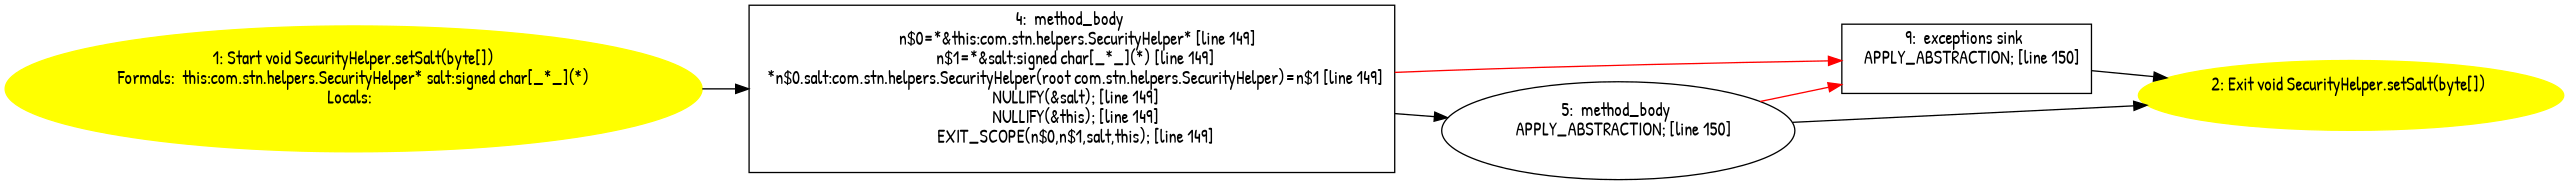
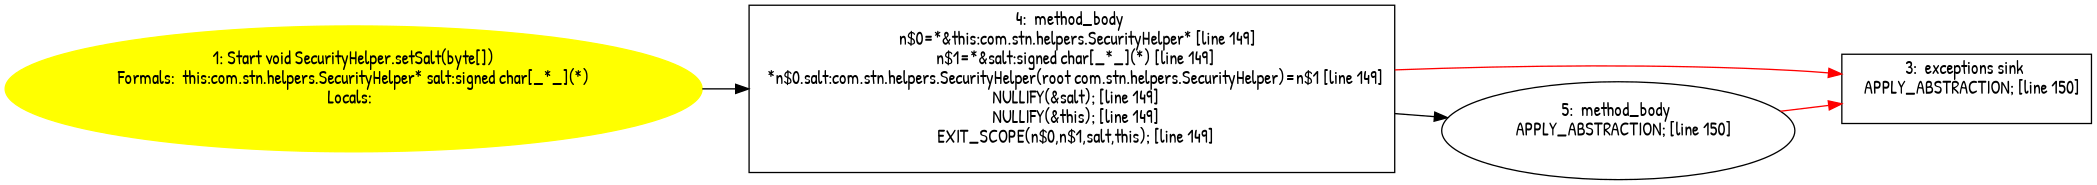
node "9:  exceptions sink APPLY_ABSTRACTION; [line 150]": label "9:  exceptions sink APPLY_ABSTRACTION; [line 150]" -> "3:  exceptions sink APPLY_ABSTRACTION; [line 150]"
node "2: Exit void SecurityHelper.setSalt(byte[])": removed
